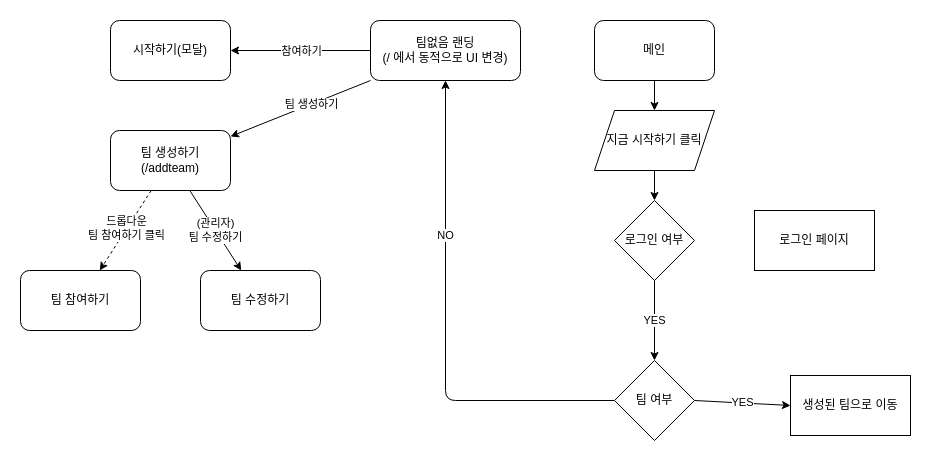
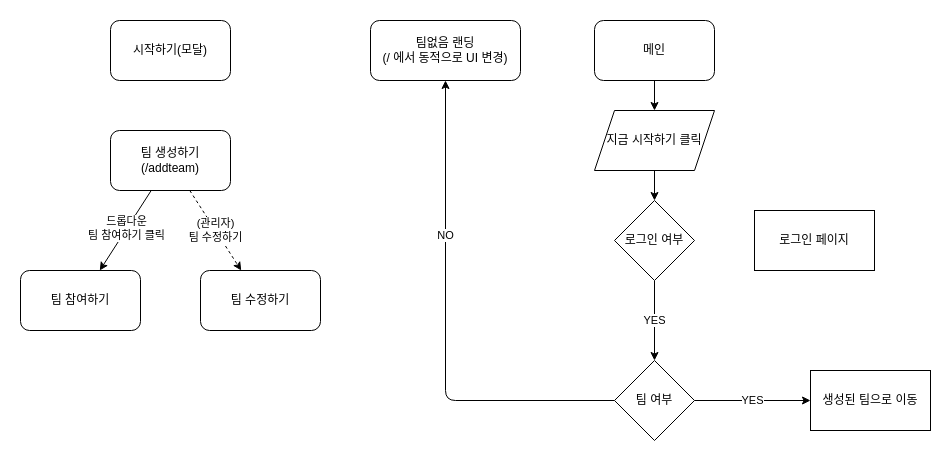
edge "팀없음 랜딩 (/ 에서 동적으로 UI 변경)" -> "시작하기(모달)": removed, label "참여하기"
edge "팀없음 랜딩 (/ 에서 동적으로 UI 변경)" -> "팀 생성하기 (/addteam)": removed, label "팀 생성하기"
edge "팀 생성하기 (/addteam)" -> "팀 참여하기": style dashed -> solid
edge "팀 생성하기 (/addteam)" -> "팀 수정하기": style solid -> dashed
node "생성된 팀으로 이동": moved (851, 406) -> (871, 401)
